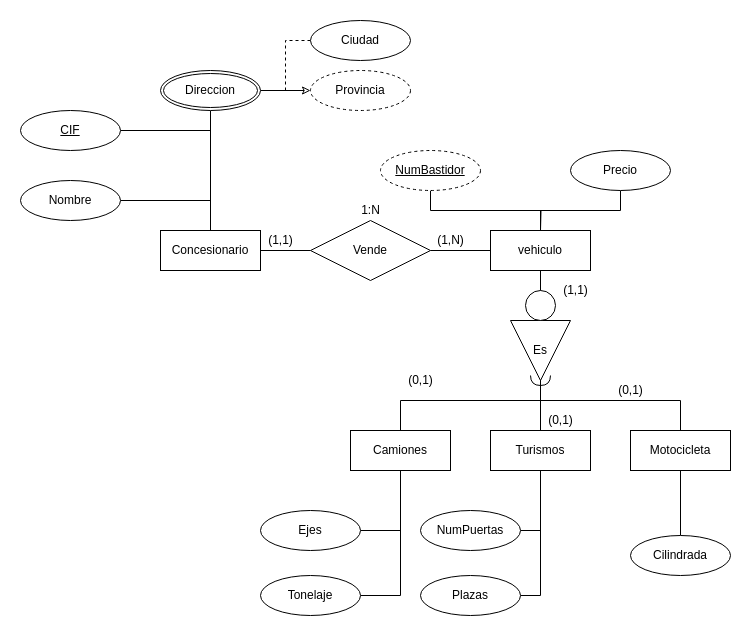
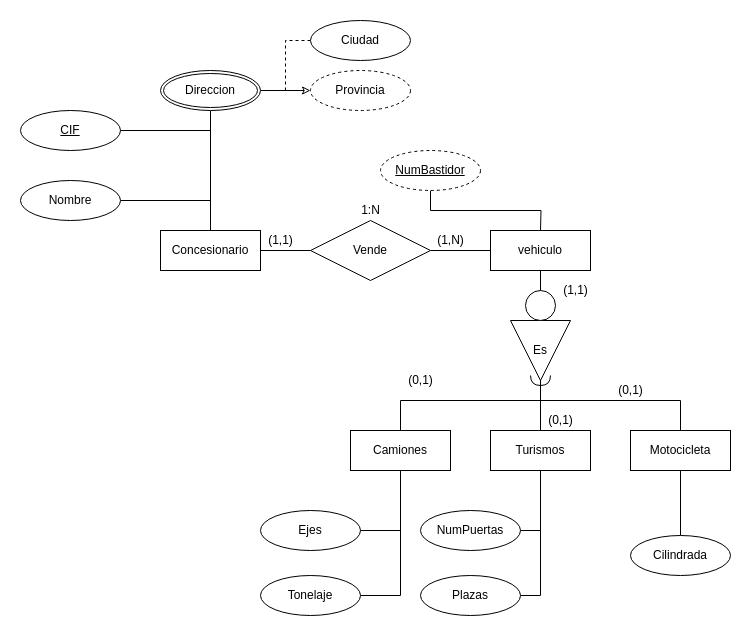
node "Precio": removed
edge "Precio" -- "vehiculo": removed
